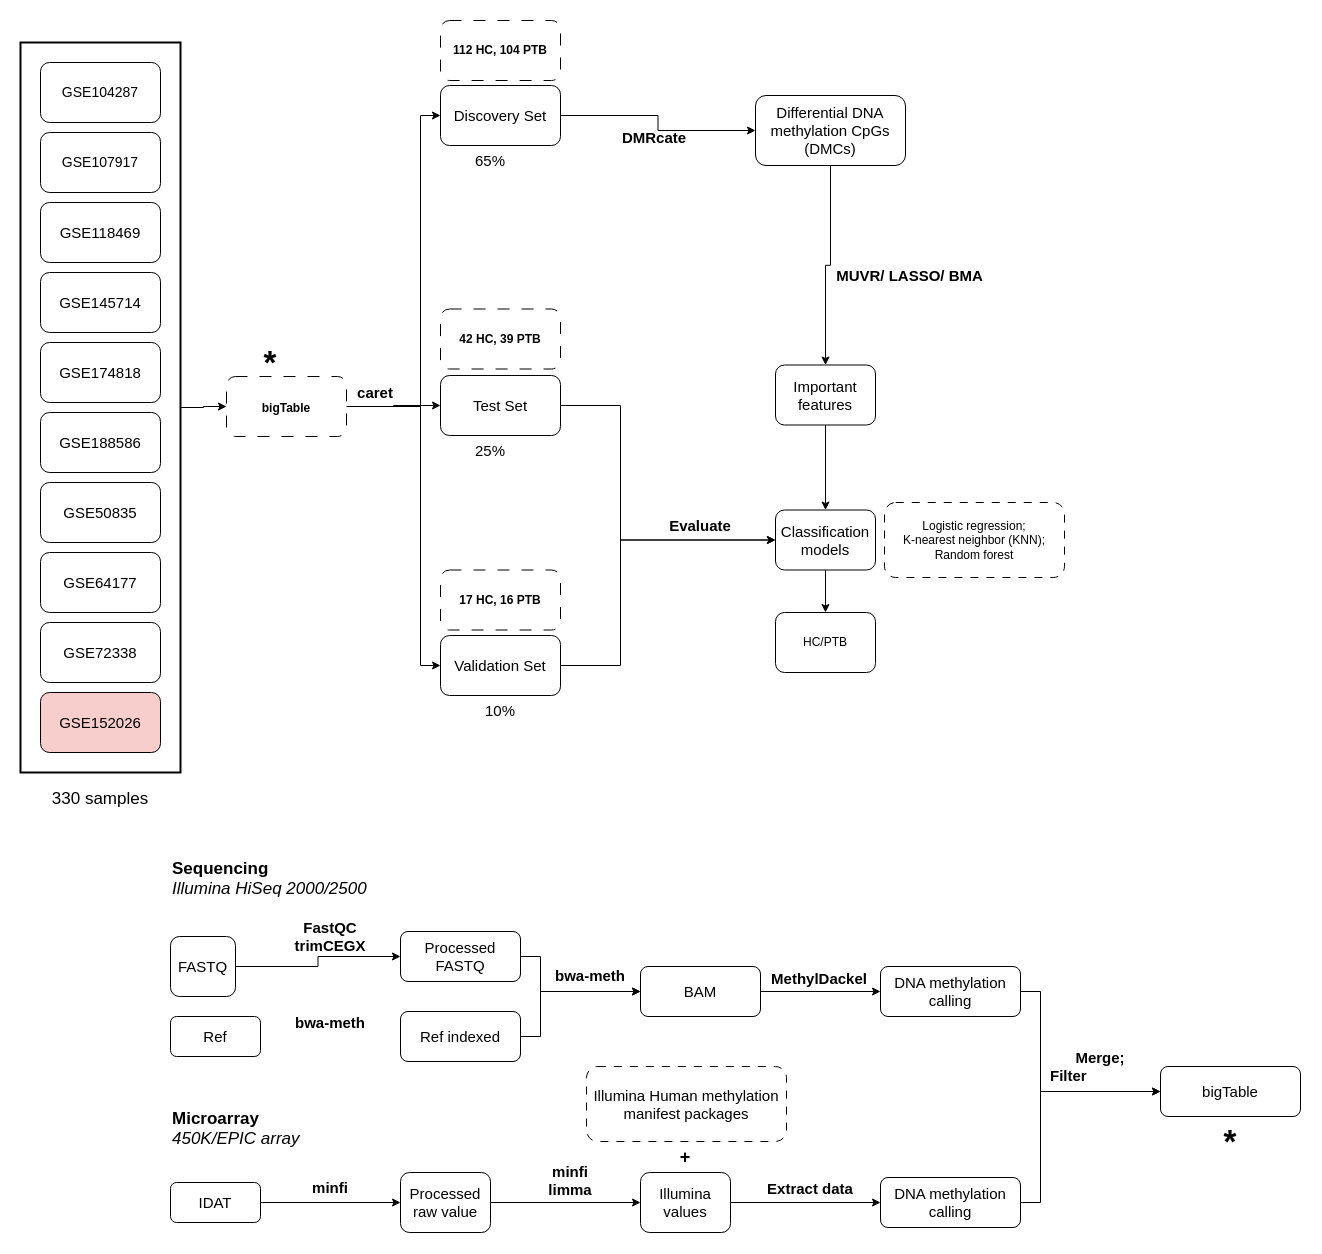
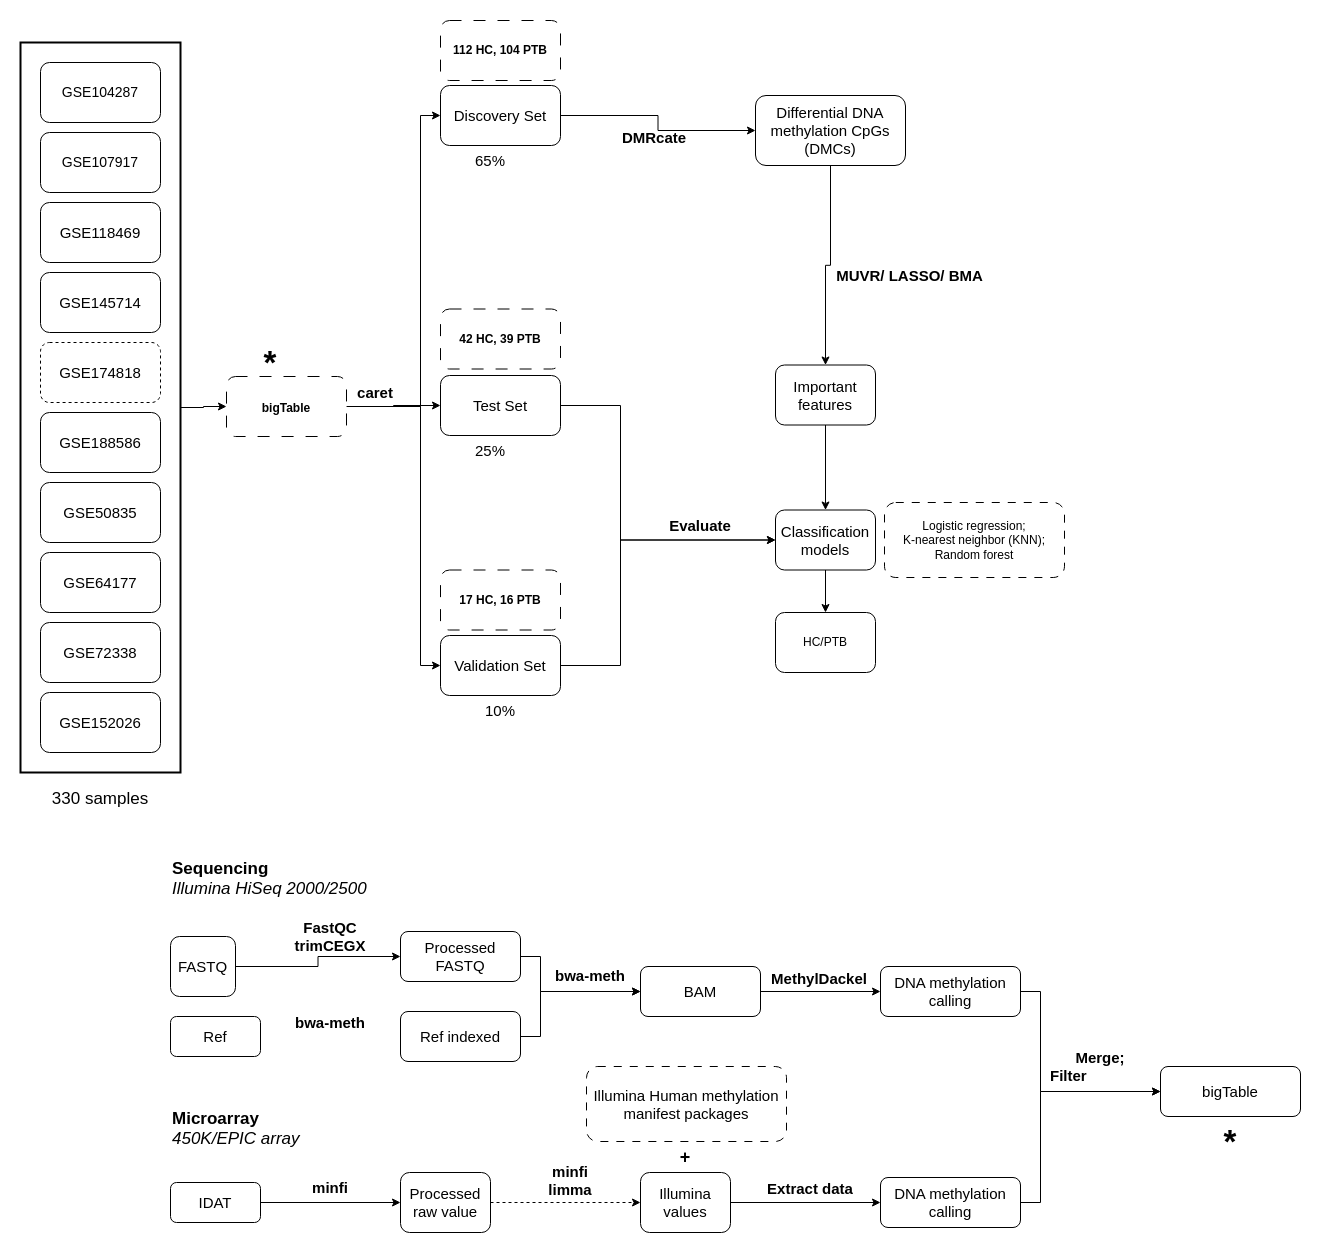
node "GSE174818": style solid -> dashed
node "GSE152026": fillcolor #f8cecc -> #ffffff
edge "Processed raw value" -> "Illumina values": style solid -> dashed
